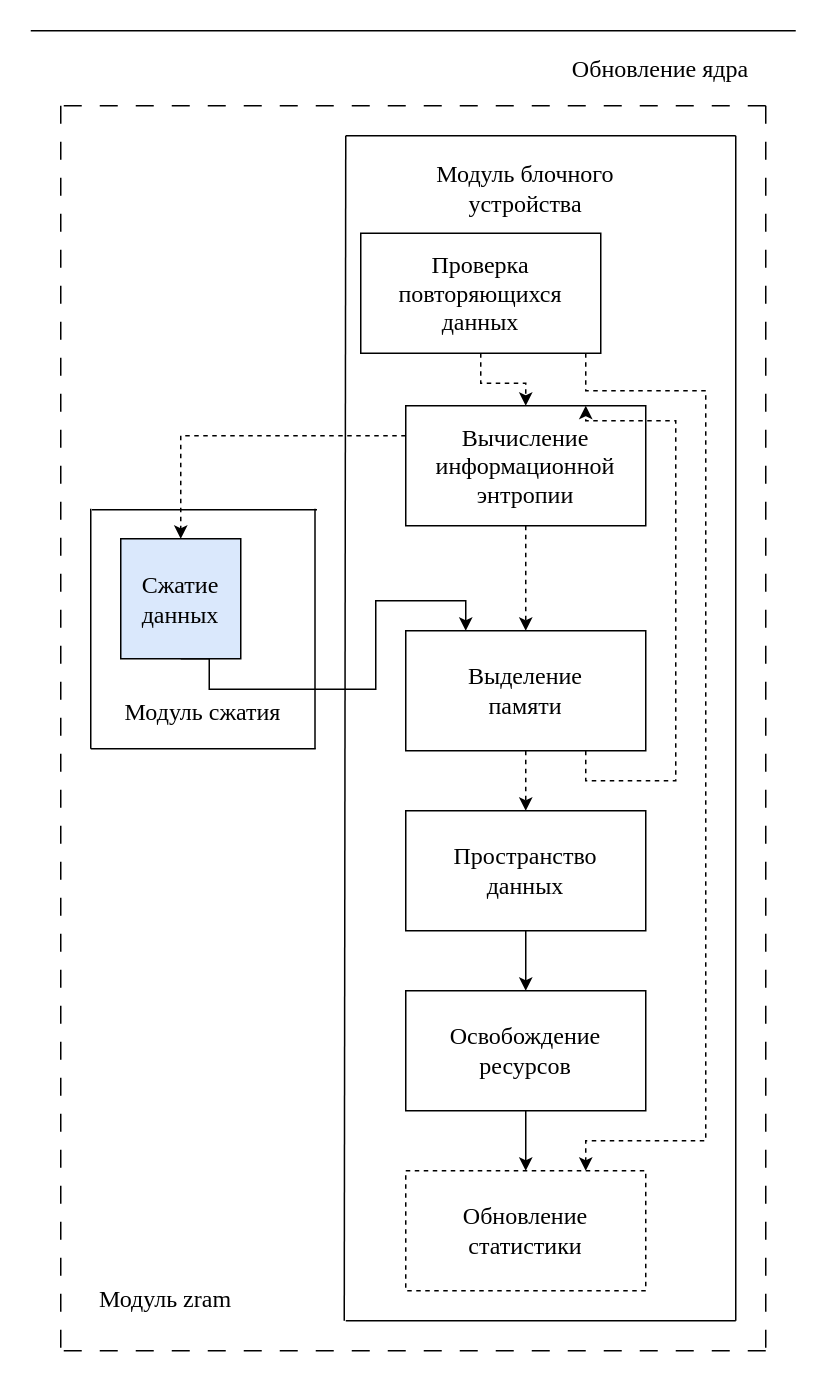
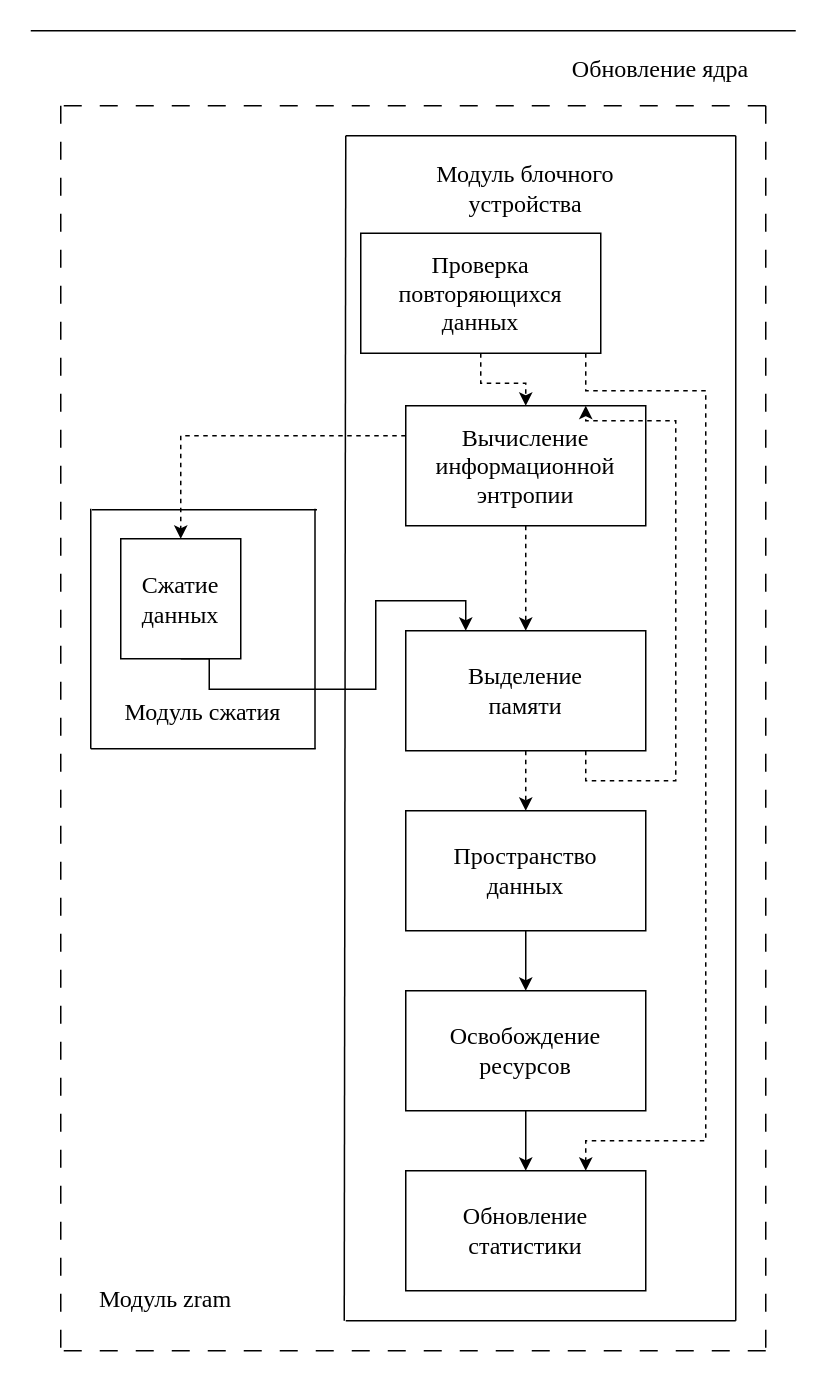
node "Сжатие данных": fillcolor #dae8fc -> #ffffff
node "Обновление статистики": style dashed -> solid
